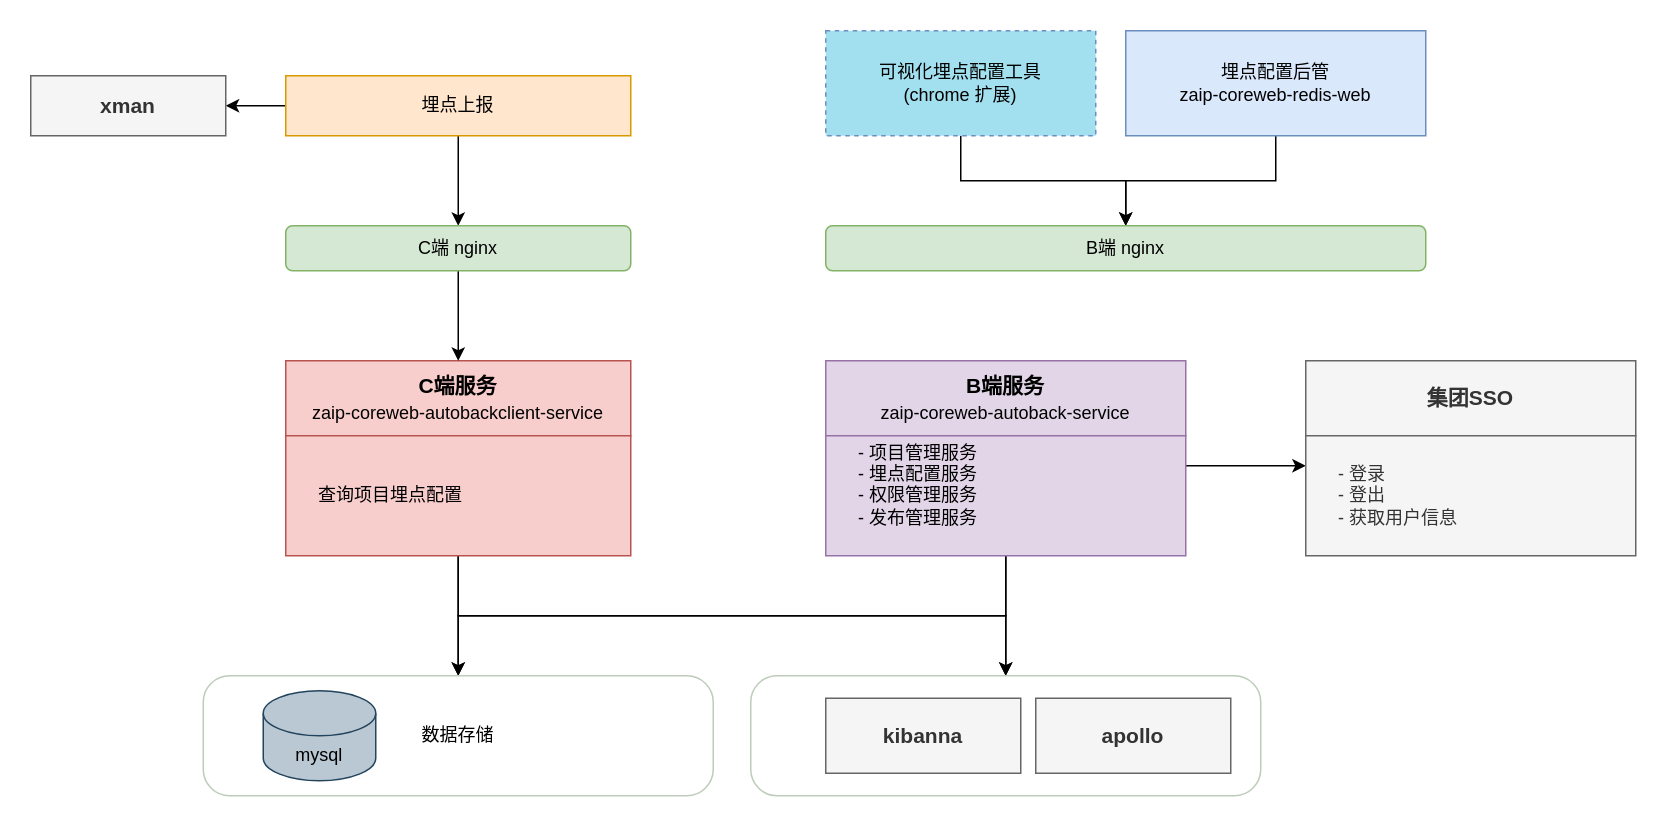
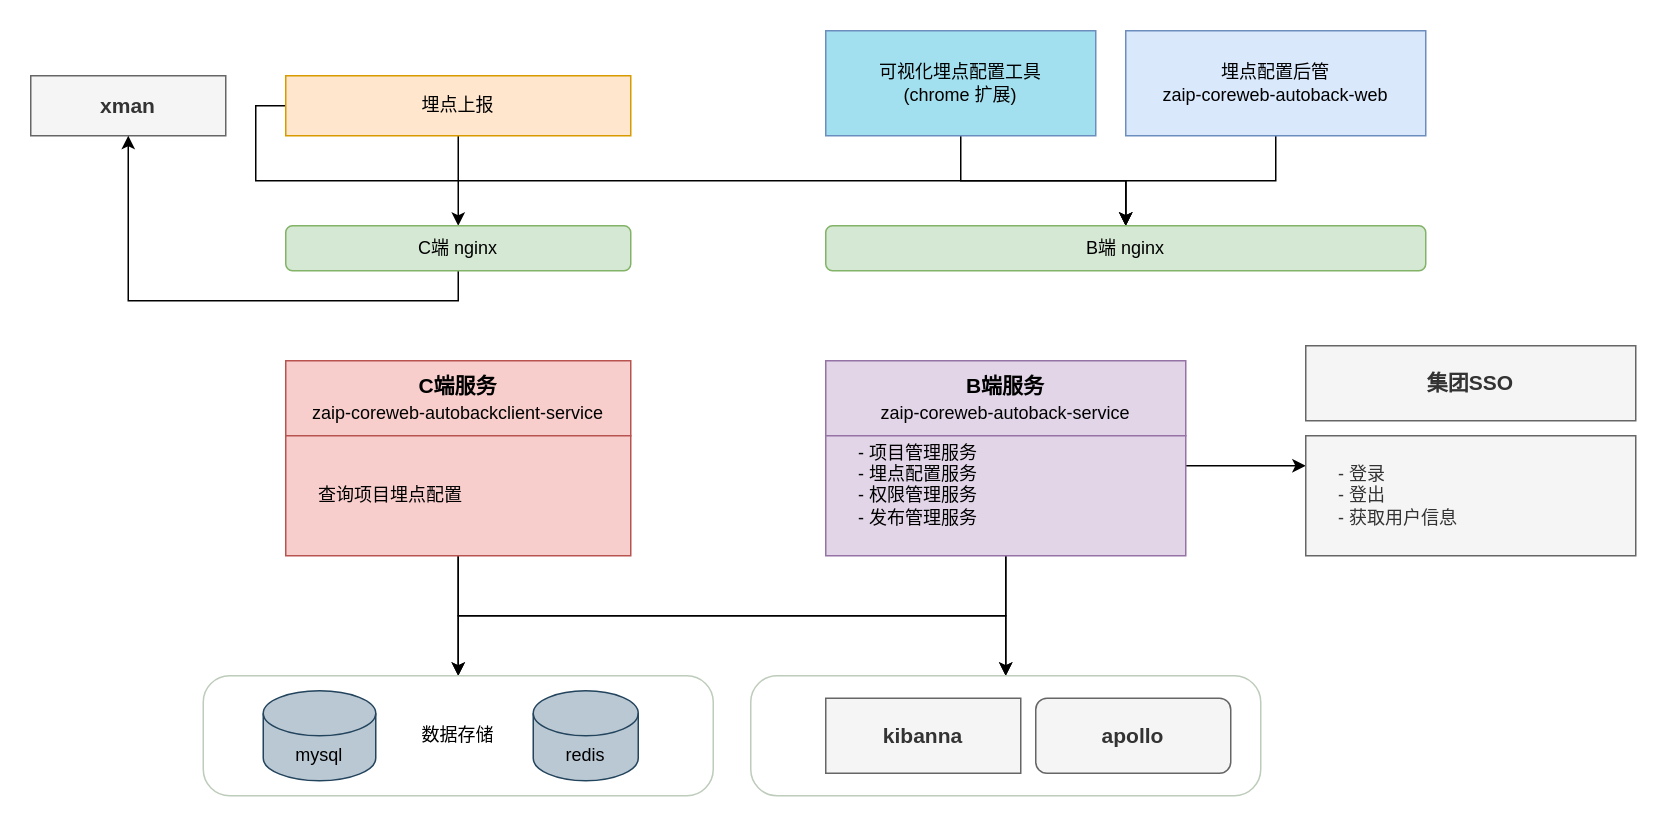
node "可视化埋点配置工具 (chrome 扩展)": style dashed -> solid
node "埋点配置后管 zaip-coreweb-redis-web": label "埋点配置后管 zaip-coreweb-redis-web" -> "埋点配置后管 zaip-coreweb-autoback-web"
edge "埋点上报" -> "xman": now "埋点上报" -> "B端 nginx"
edge "C端 nginx" -> "C端服务 zaip-coreweb-autobackclient-service": now "C端 nginx" -> "xman"
node "集团SSO": moved (1471, 398) -> (1471, 383)
node "redis": added
node "apollo": shape rectangle -> rounded rectangle
